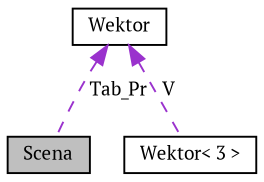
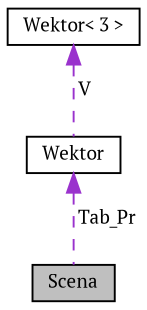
edge "Wektor< 3 >" -> "Wektor": reversed
